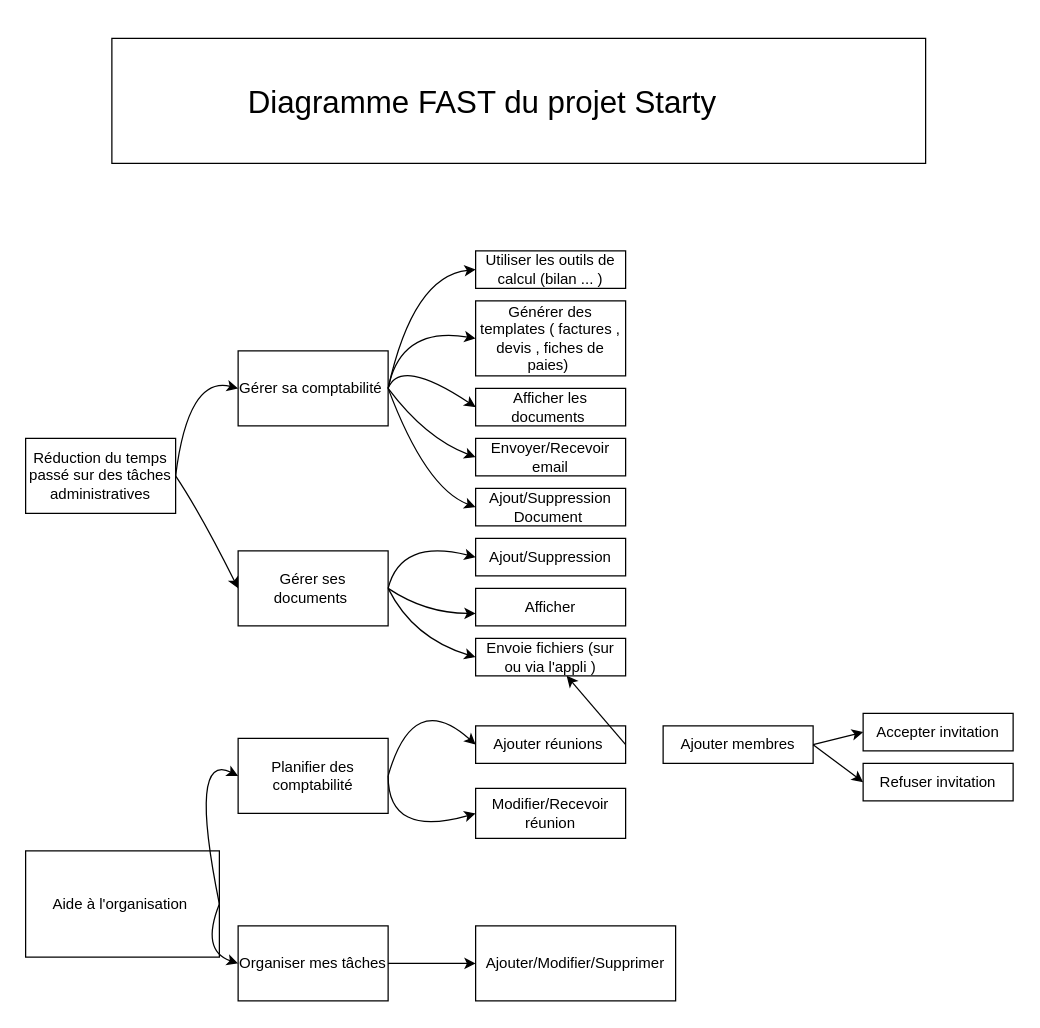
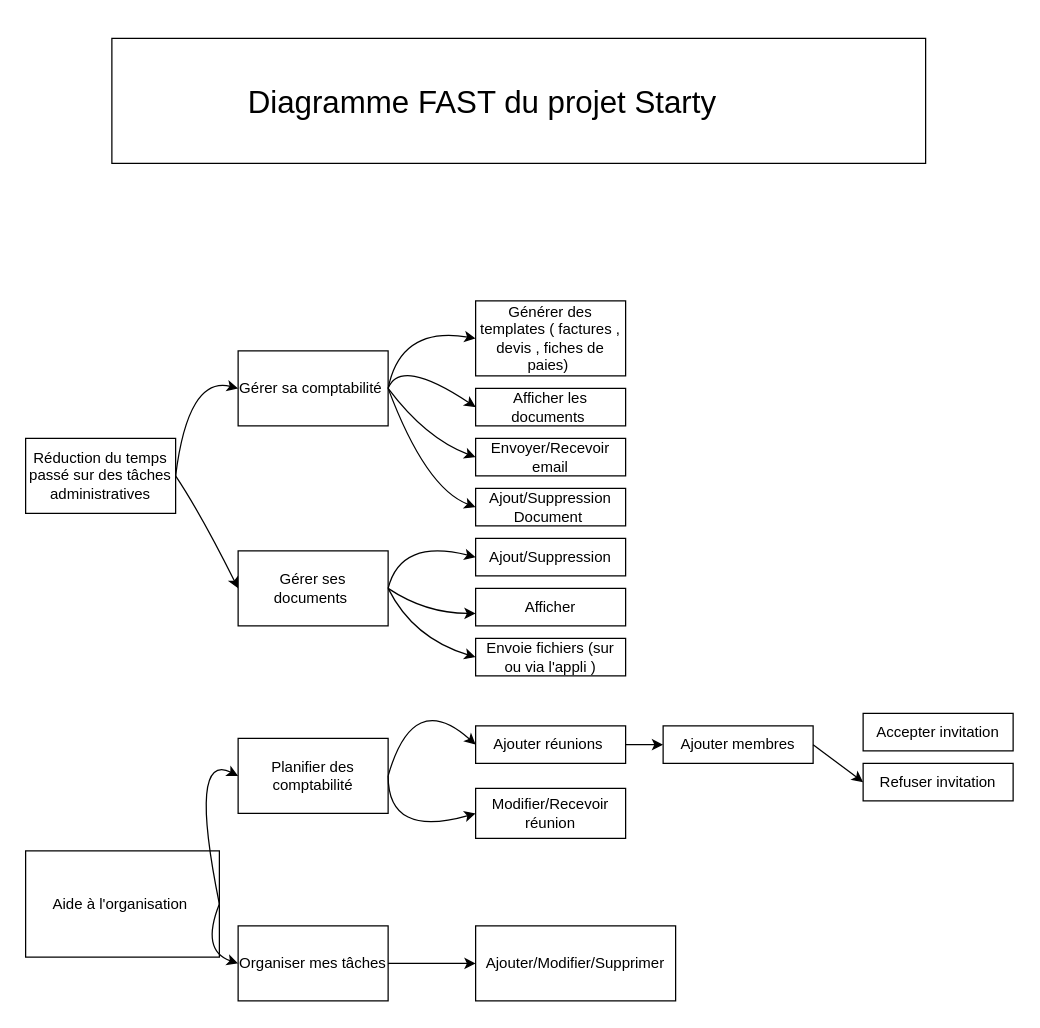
node "Utiliser les outils de calcul (bilan ... )": removed
edge "Gérer sa comptabilité" -> "Utiliser les outils de calcul (bilan ... )": removed
edge "Ajouter réunions" -> "Envoie fichiers (sur ou via l'appli )": now "Ajouter réunions" -> "Ajouter membres"
edge "Ajouter membres" -> "Accepter invitation": removed
